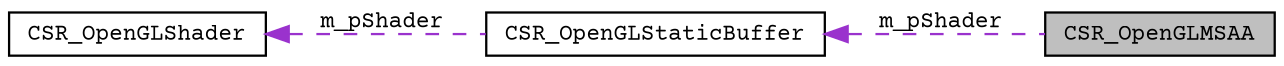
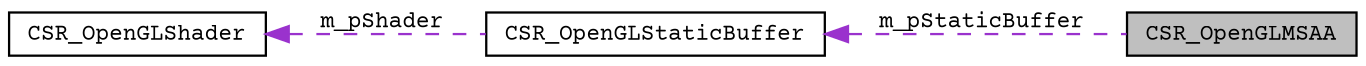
edge "CSR_OpenGLMSAA" -> "CSR_OpenGLStaticBuffer": label " m_pShader" -> " m_pStaticBuffer"
